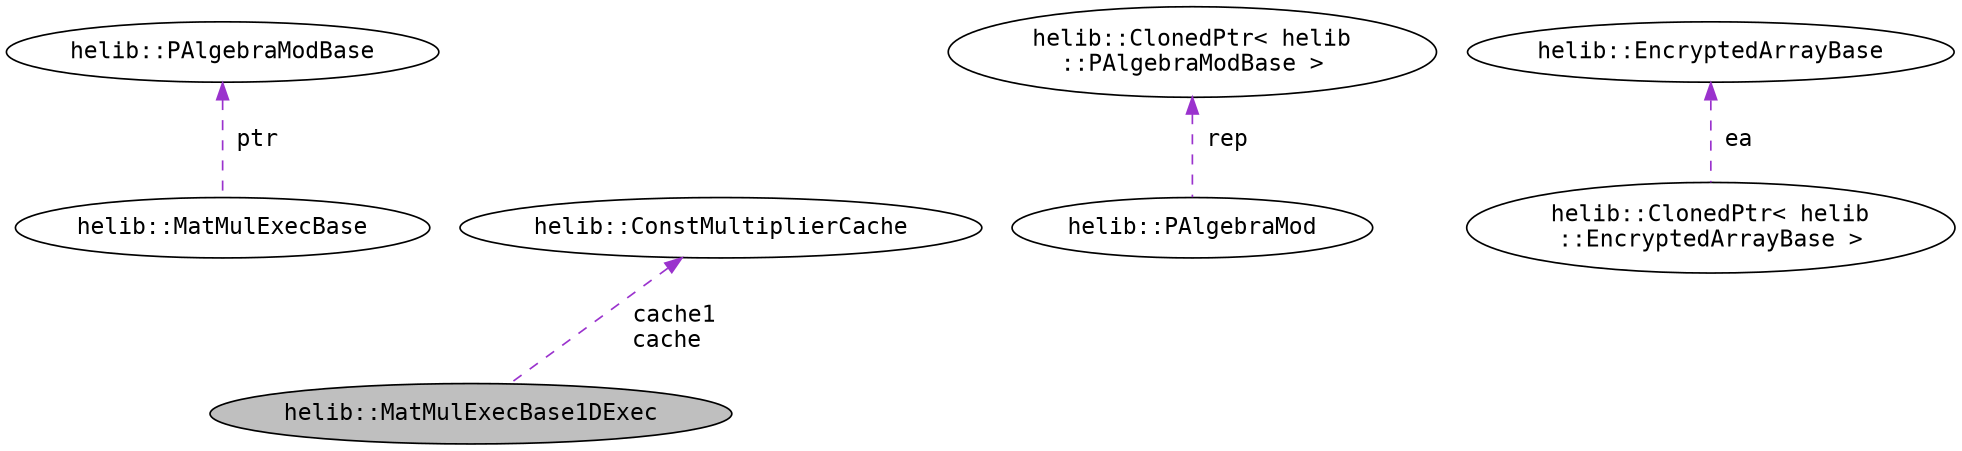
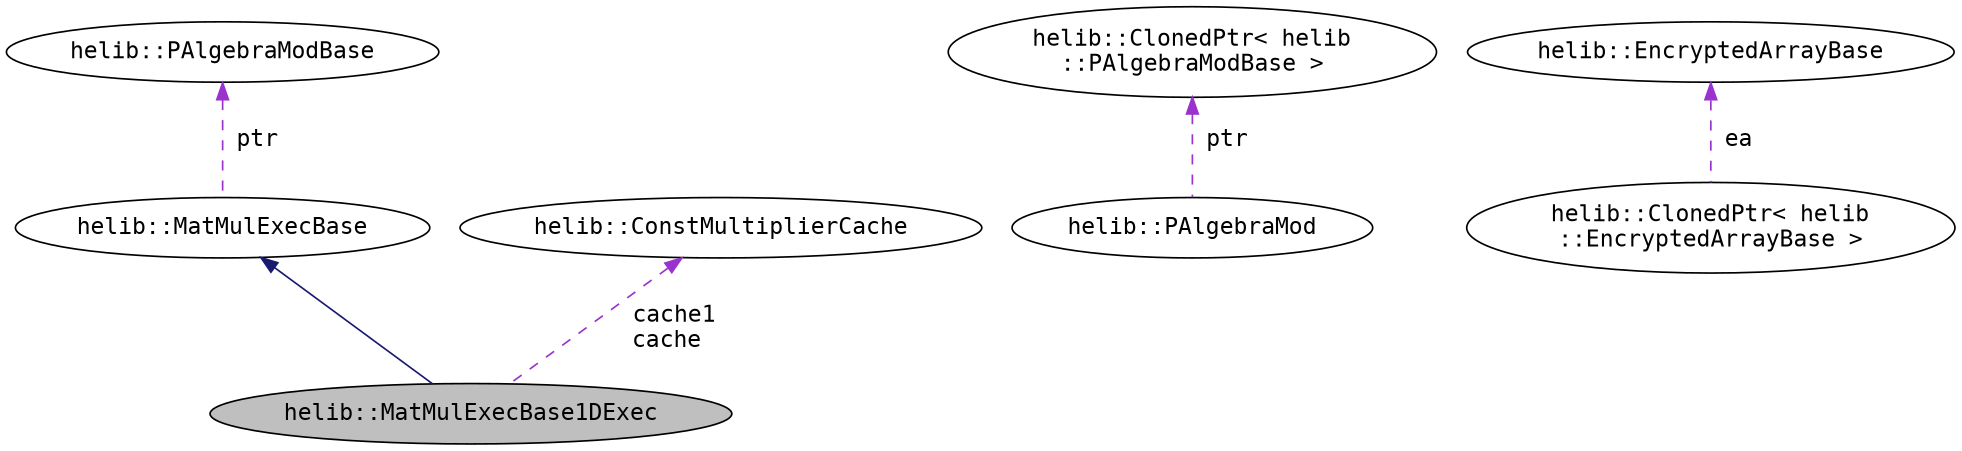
edge "helib::PAlgebraMod" -> "helib::ClonedPtr< helib ::PAlgebraModBase >": label " rep" -> " ptr"
edge "helib::MatMulExecBase1DExec" -> "helib::MatMulExecBase": added
